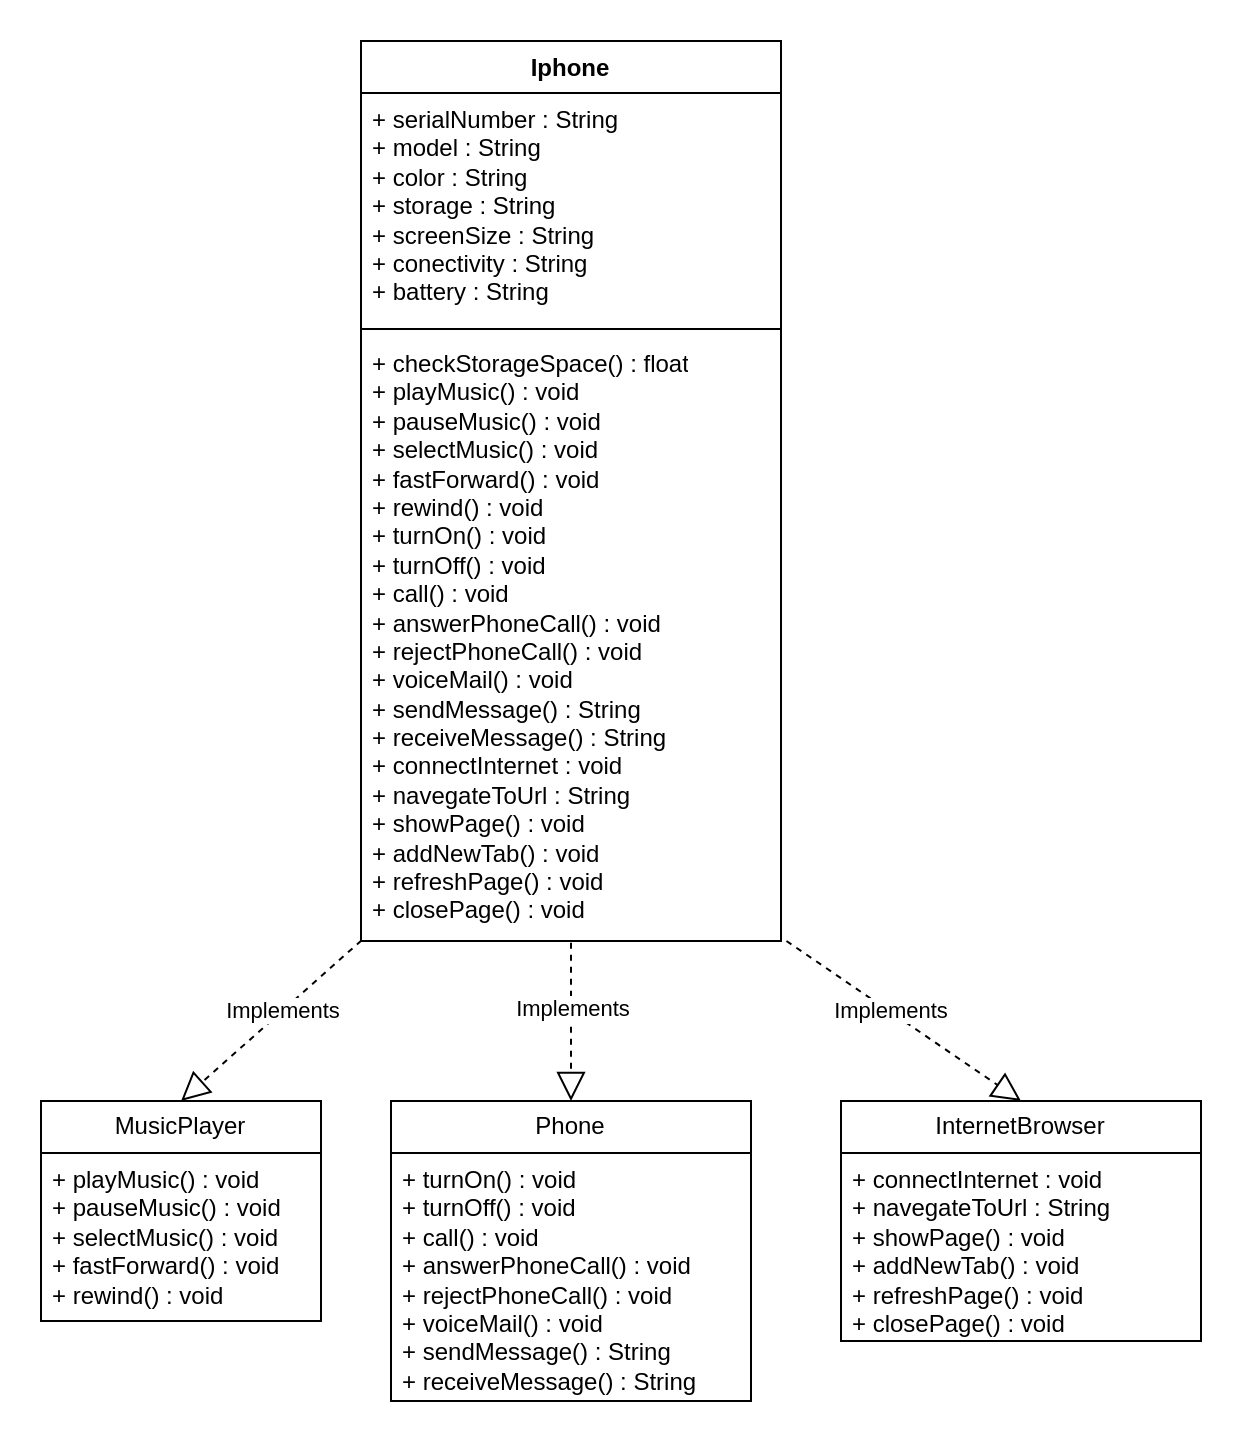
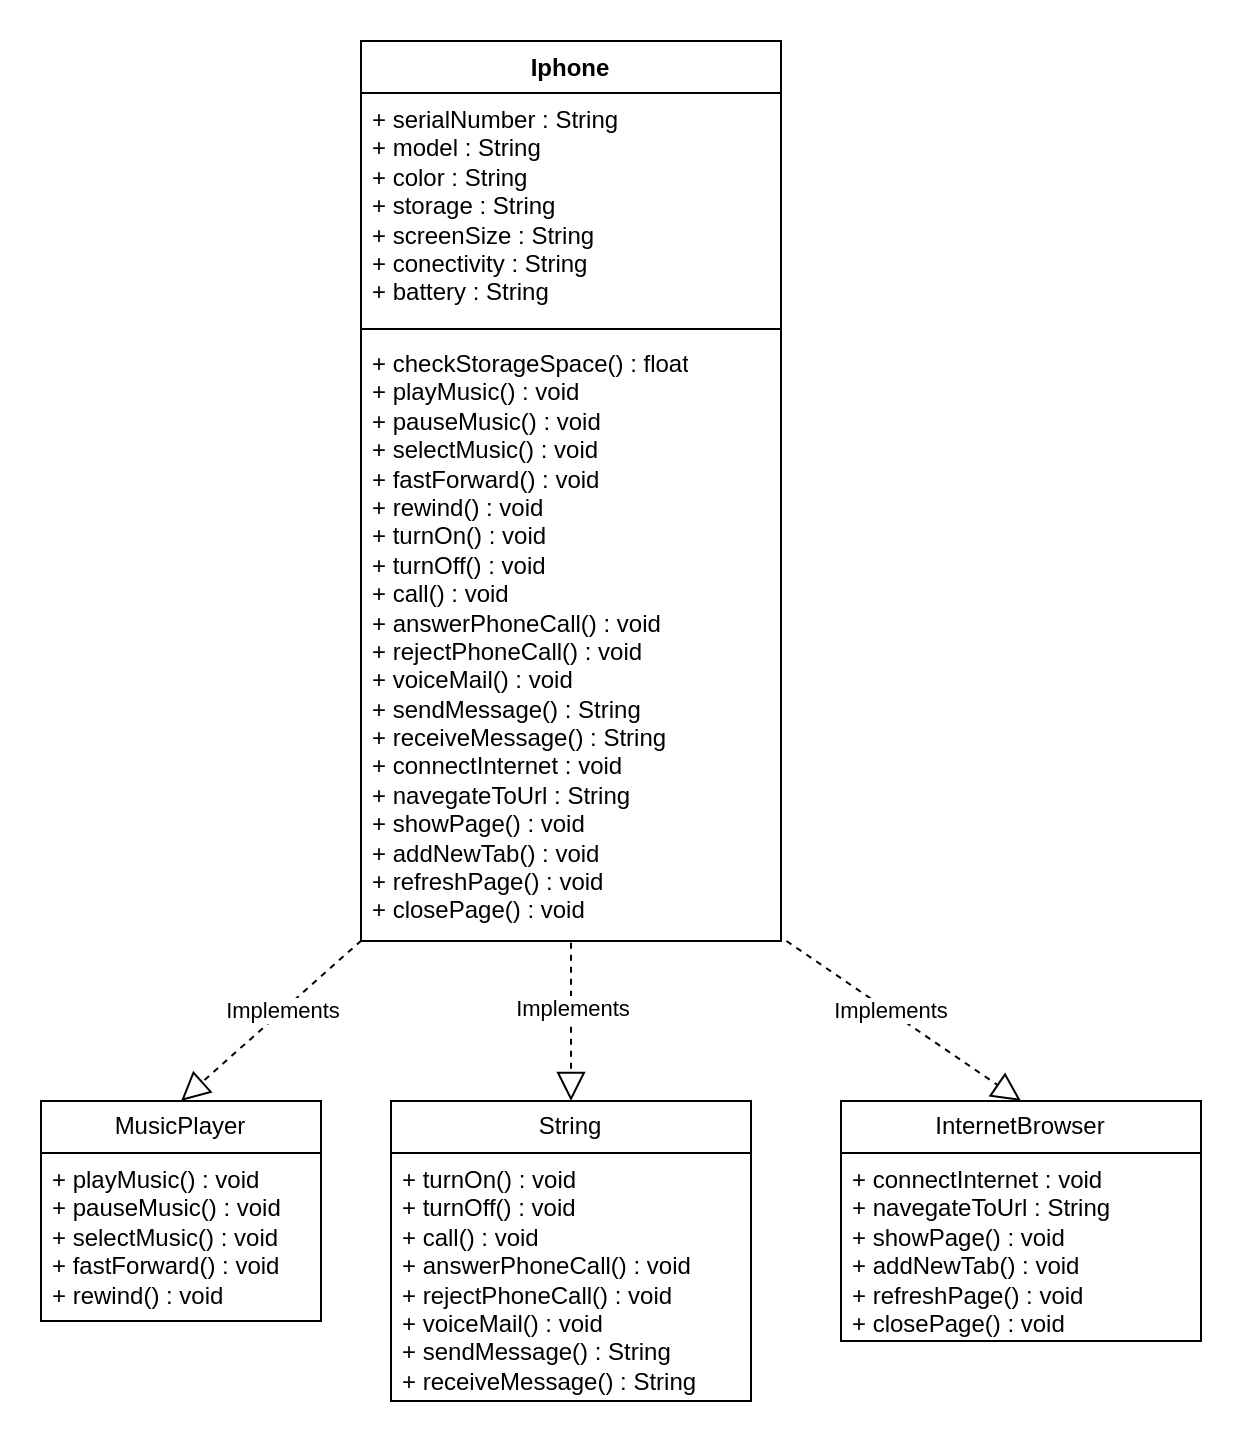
node "Phone": label "Phone" -> "String"
